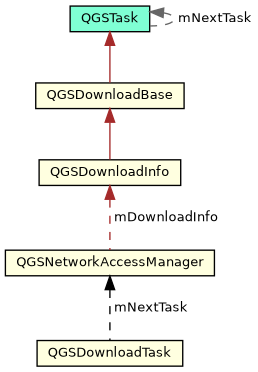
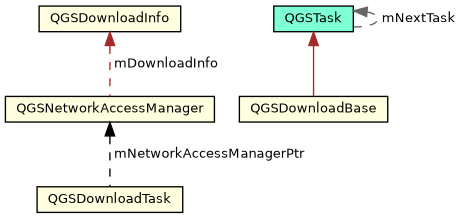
edge "QGSDownloadInfo" -> "QGSDownloadBase": removed
edge "QGSDownloadTask" -> "QGSNetworkAccessManager": label " mNextTask" -> " mNetworkAccessManagerPtr"
